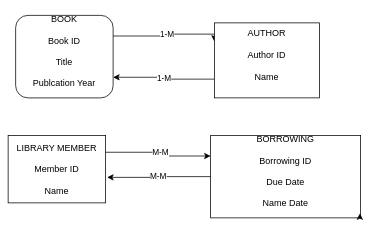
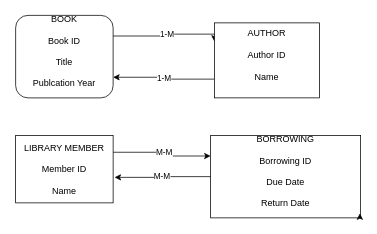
node "LIBRARY MEMBER Member ID Name": moved (57, 169) -> (64, 169)
node "BORROWING Borrowing ID Due Date Name Date": label "BORROWING Borrowing ID Due Date Name Date" -> "BORROWING Borrowing ID Due Date Return Date"
